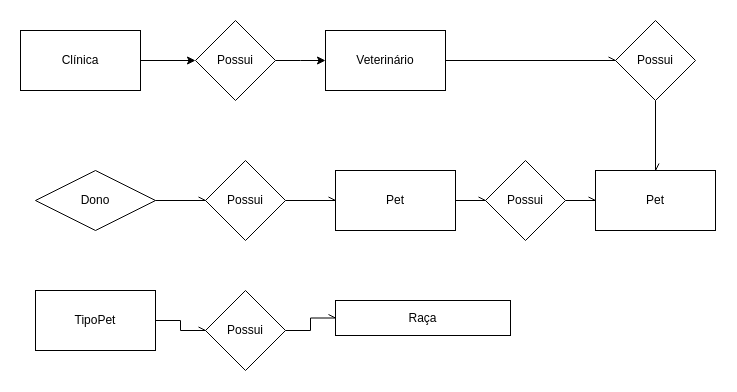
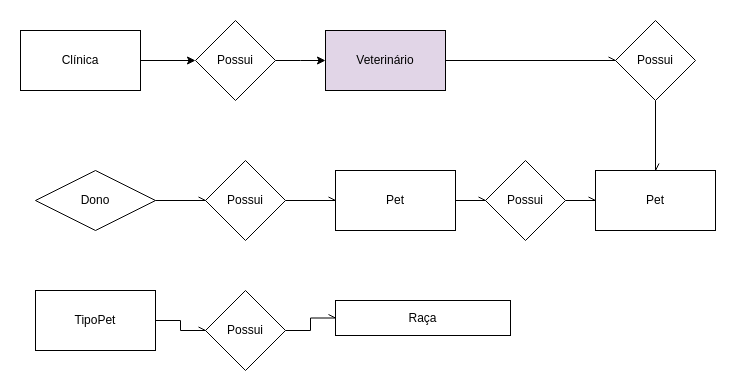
node "Veterinário": fillcolor #ffffff -> #e1d5e7
